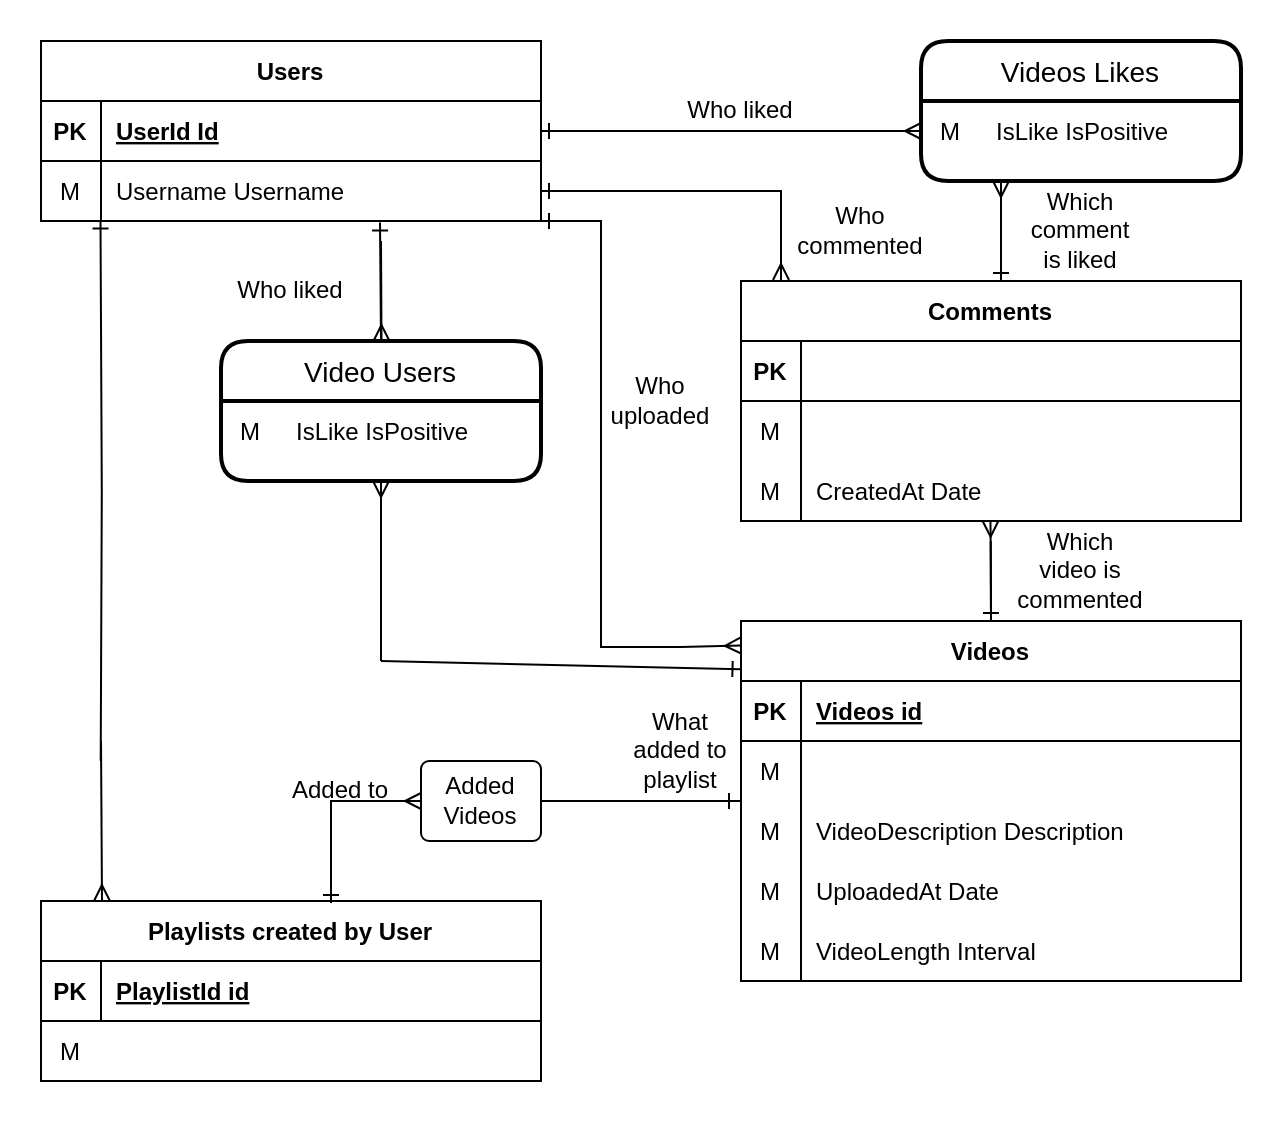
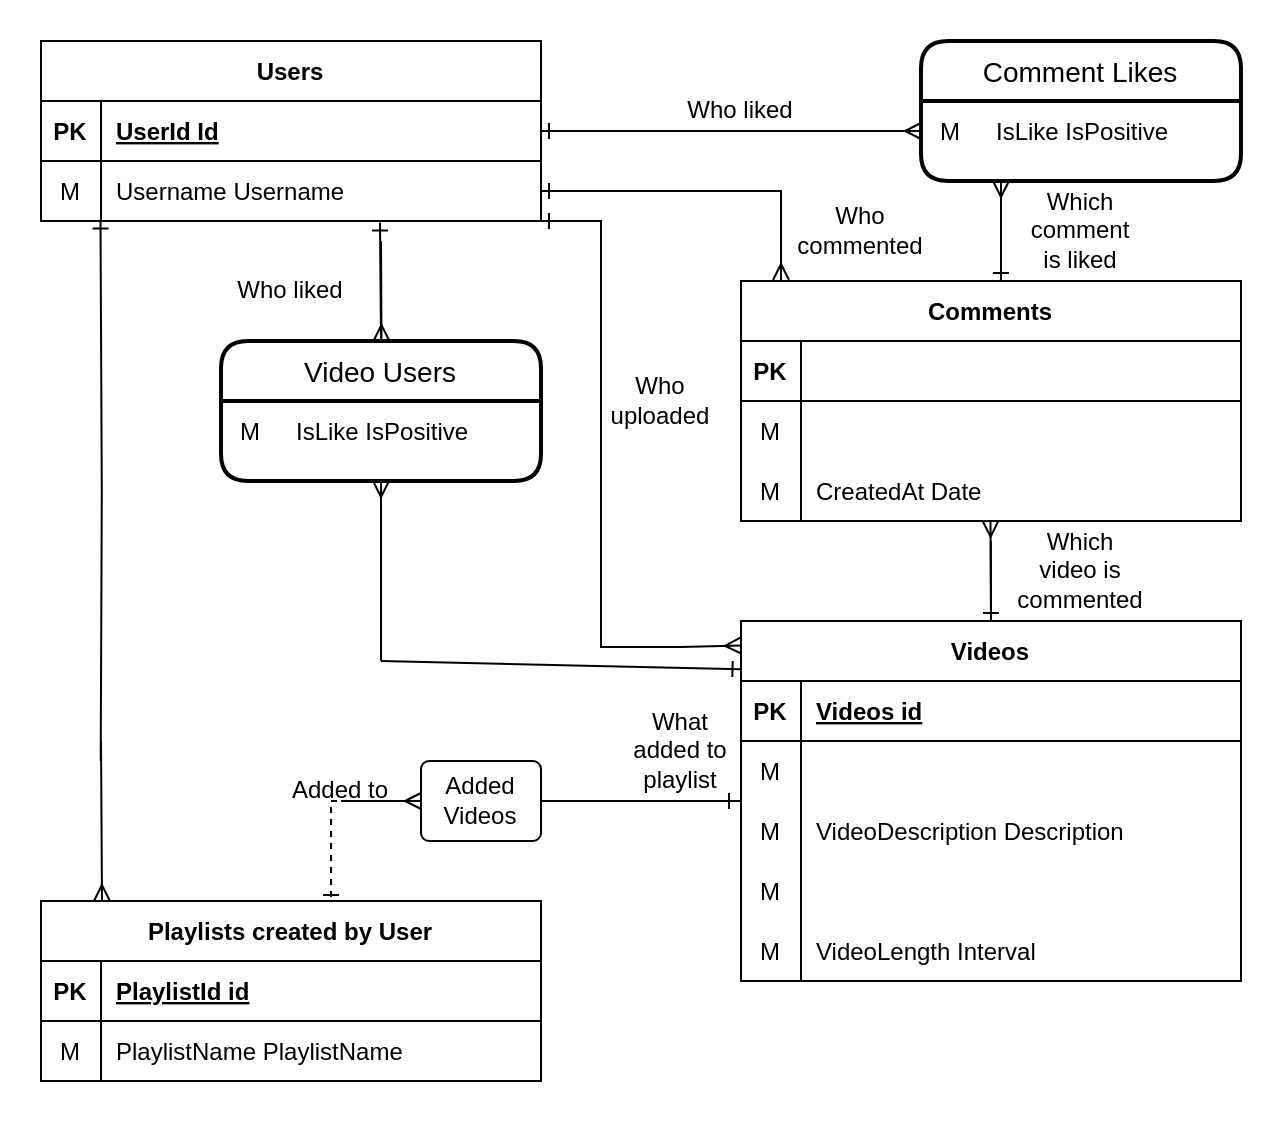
node "Videos Likes": label "Videos Likes" -> "Comment Likes"
edge "Added Videos" -> "Playlists created by User": style solid -> dashed
node "UploadedAt Date": removed
node "PlaylistName PlaylistName": added
